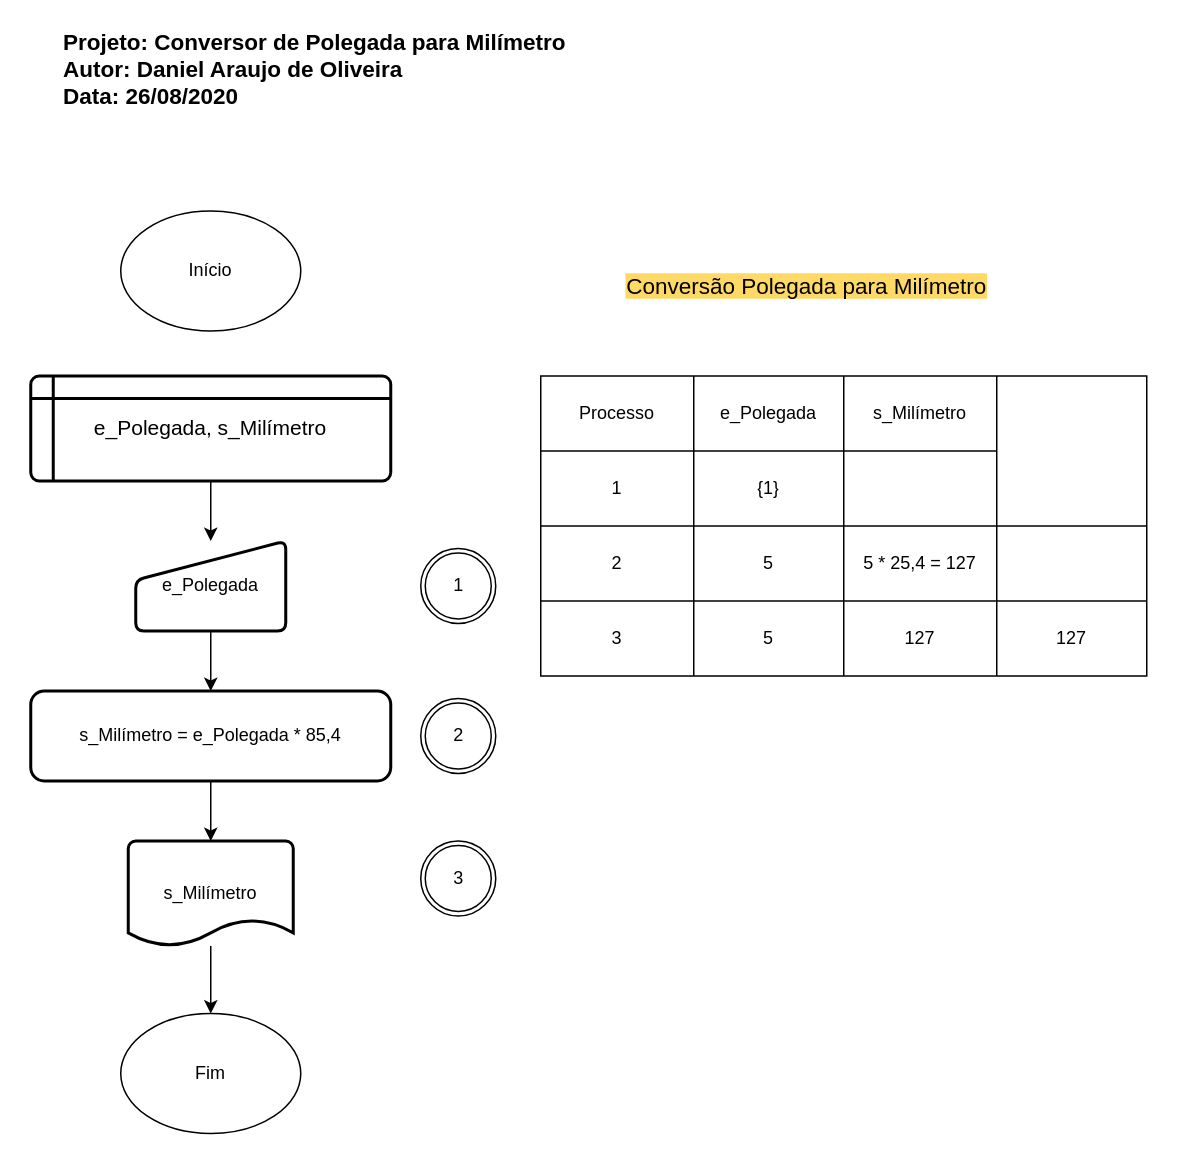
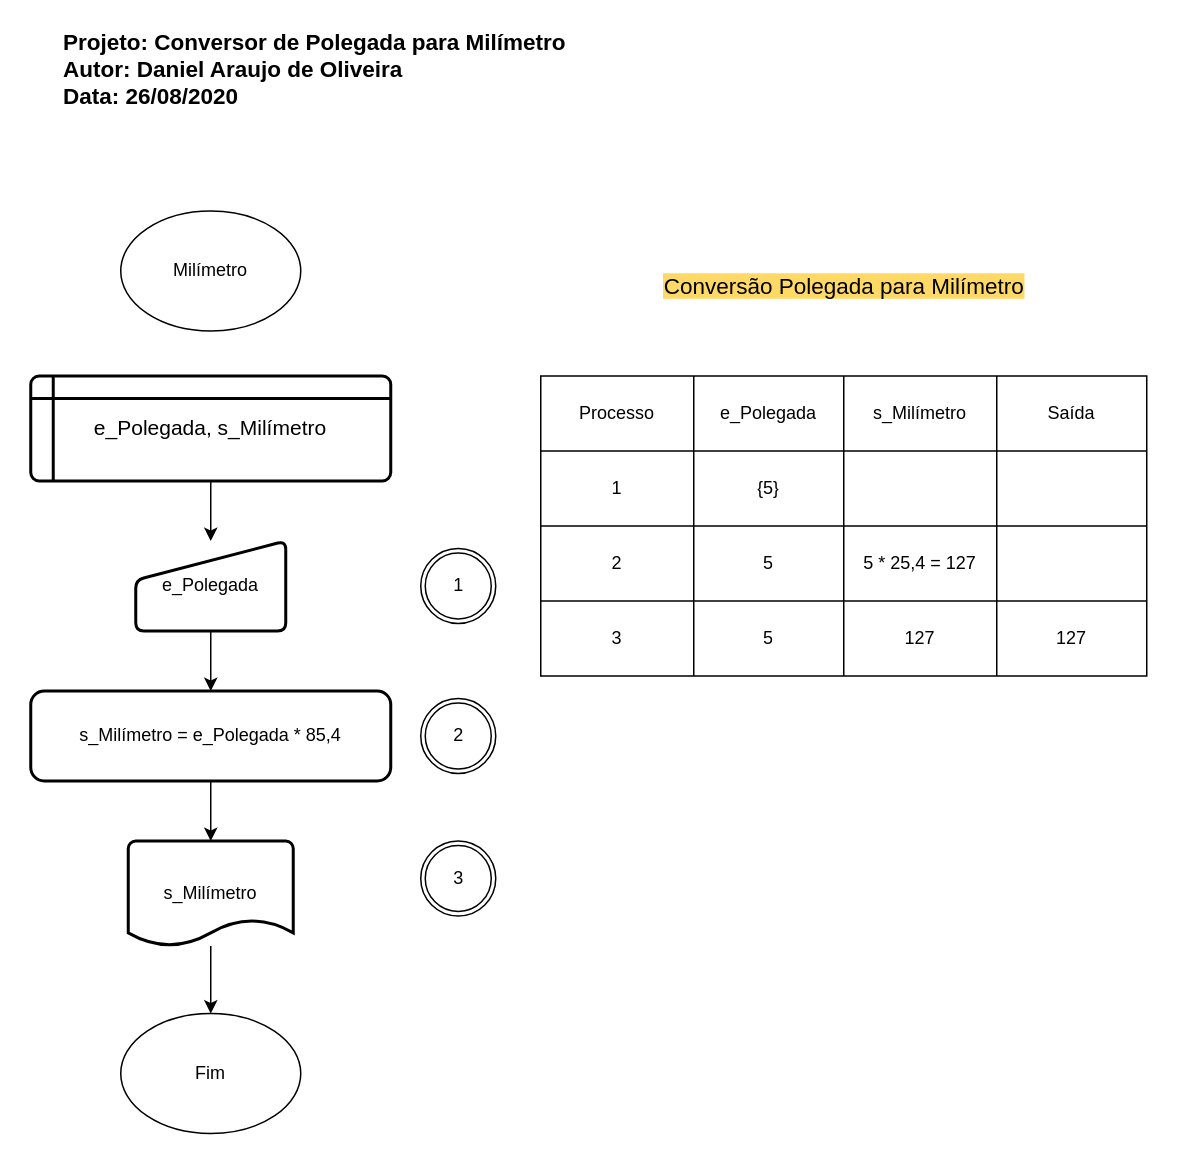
node "Início": label "Início" -> "Milímetro"
node "Conversão Polegada para Milímetro": moved (806, 286) -> (844, 286)
node "Saída": added
node "{1}": label "{1}" -> "{5}"
